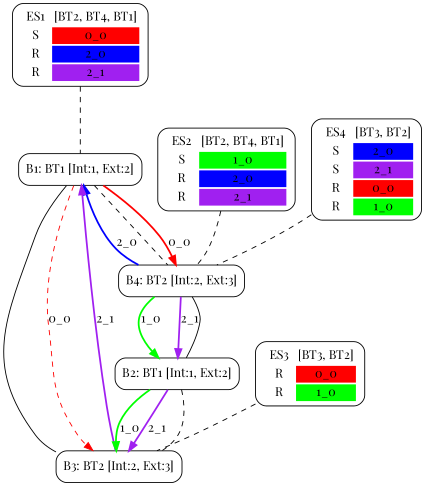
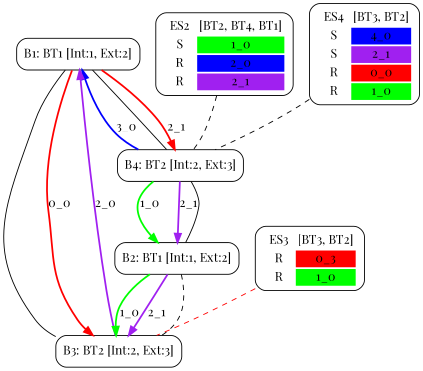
node "ES1": removed
node "ES4": text "2_0" -> "4_0"
edge "B1: BT1 [Int:1, Ext:2]" -- "B4: BT2 [Int:2, Ext:3]": style dashed -> solid
edge "B4: BT2 [Int:2, Ext:3]" -> "B1: BT1 [Int:1, Ext:2]": label "2_0" -> "3_0"
edge "B1: BT1 [Int:1, Ext:2]" -> "B4: BT2 [Int:2, Ext:3]": label "0_0" -> "2_1"
edge "B1: BT1 [Int:1, Ext:2]" -> "B3: BT2 [Int:2, Ext:3]": style dashed -> bold
edge "B3: BT2 [Int:2, Ext:3]" -> "B1: BT1 [Int:1, Ext:2]": label "2_1" -> "2_0"
node "ES3": text "0_0" -> "0_3"
edge "ES3" -- "B3: BT2 [Int:2, Ext:3]": color black -> red
